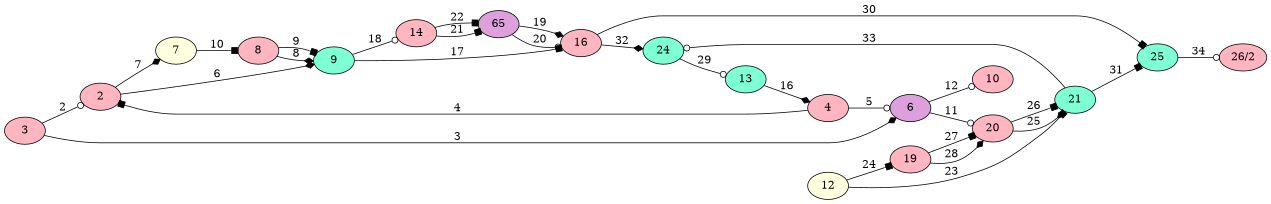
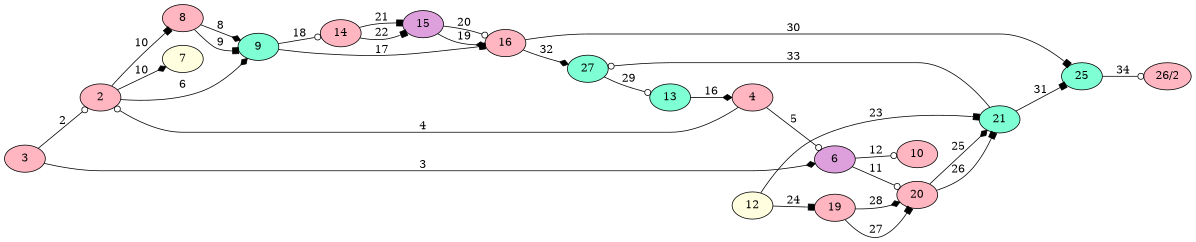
node "65": label "65" -> "15"
edge "7" -> "8": now "2" -> "8"
node "24": label "24" -> "27"
edge "2" -> "7": label "7" -> "10"
edge "4" -> "2": arrowhead box -> odot
